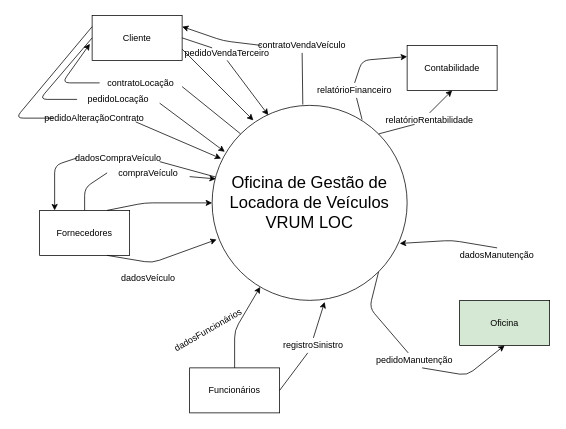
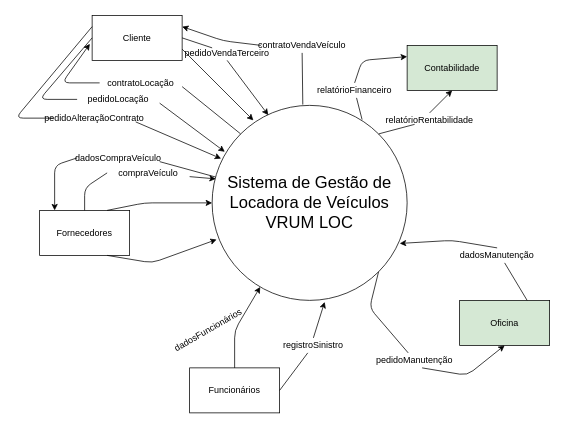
node "Contabilidade": fillcolor #ffffff -> #d5e8d4
node "Oficina de Gestão de Locadora de Veículos VRUM LOC": label "Oficina de Gestão de Locadora de Veículos VRUM LOC" -> "Sistema de Gestão de Locadora de Veículos VRUM LOC"
node "dadosVeículo": removed
edge "dadosManutenção" -- "Oficina": added
